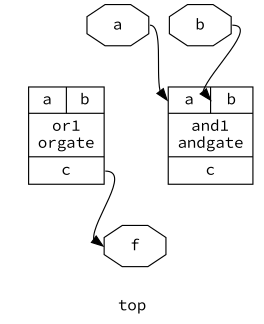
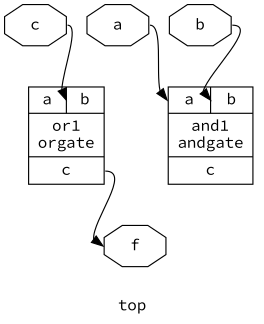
node "c": added
